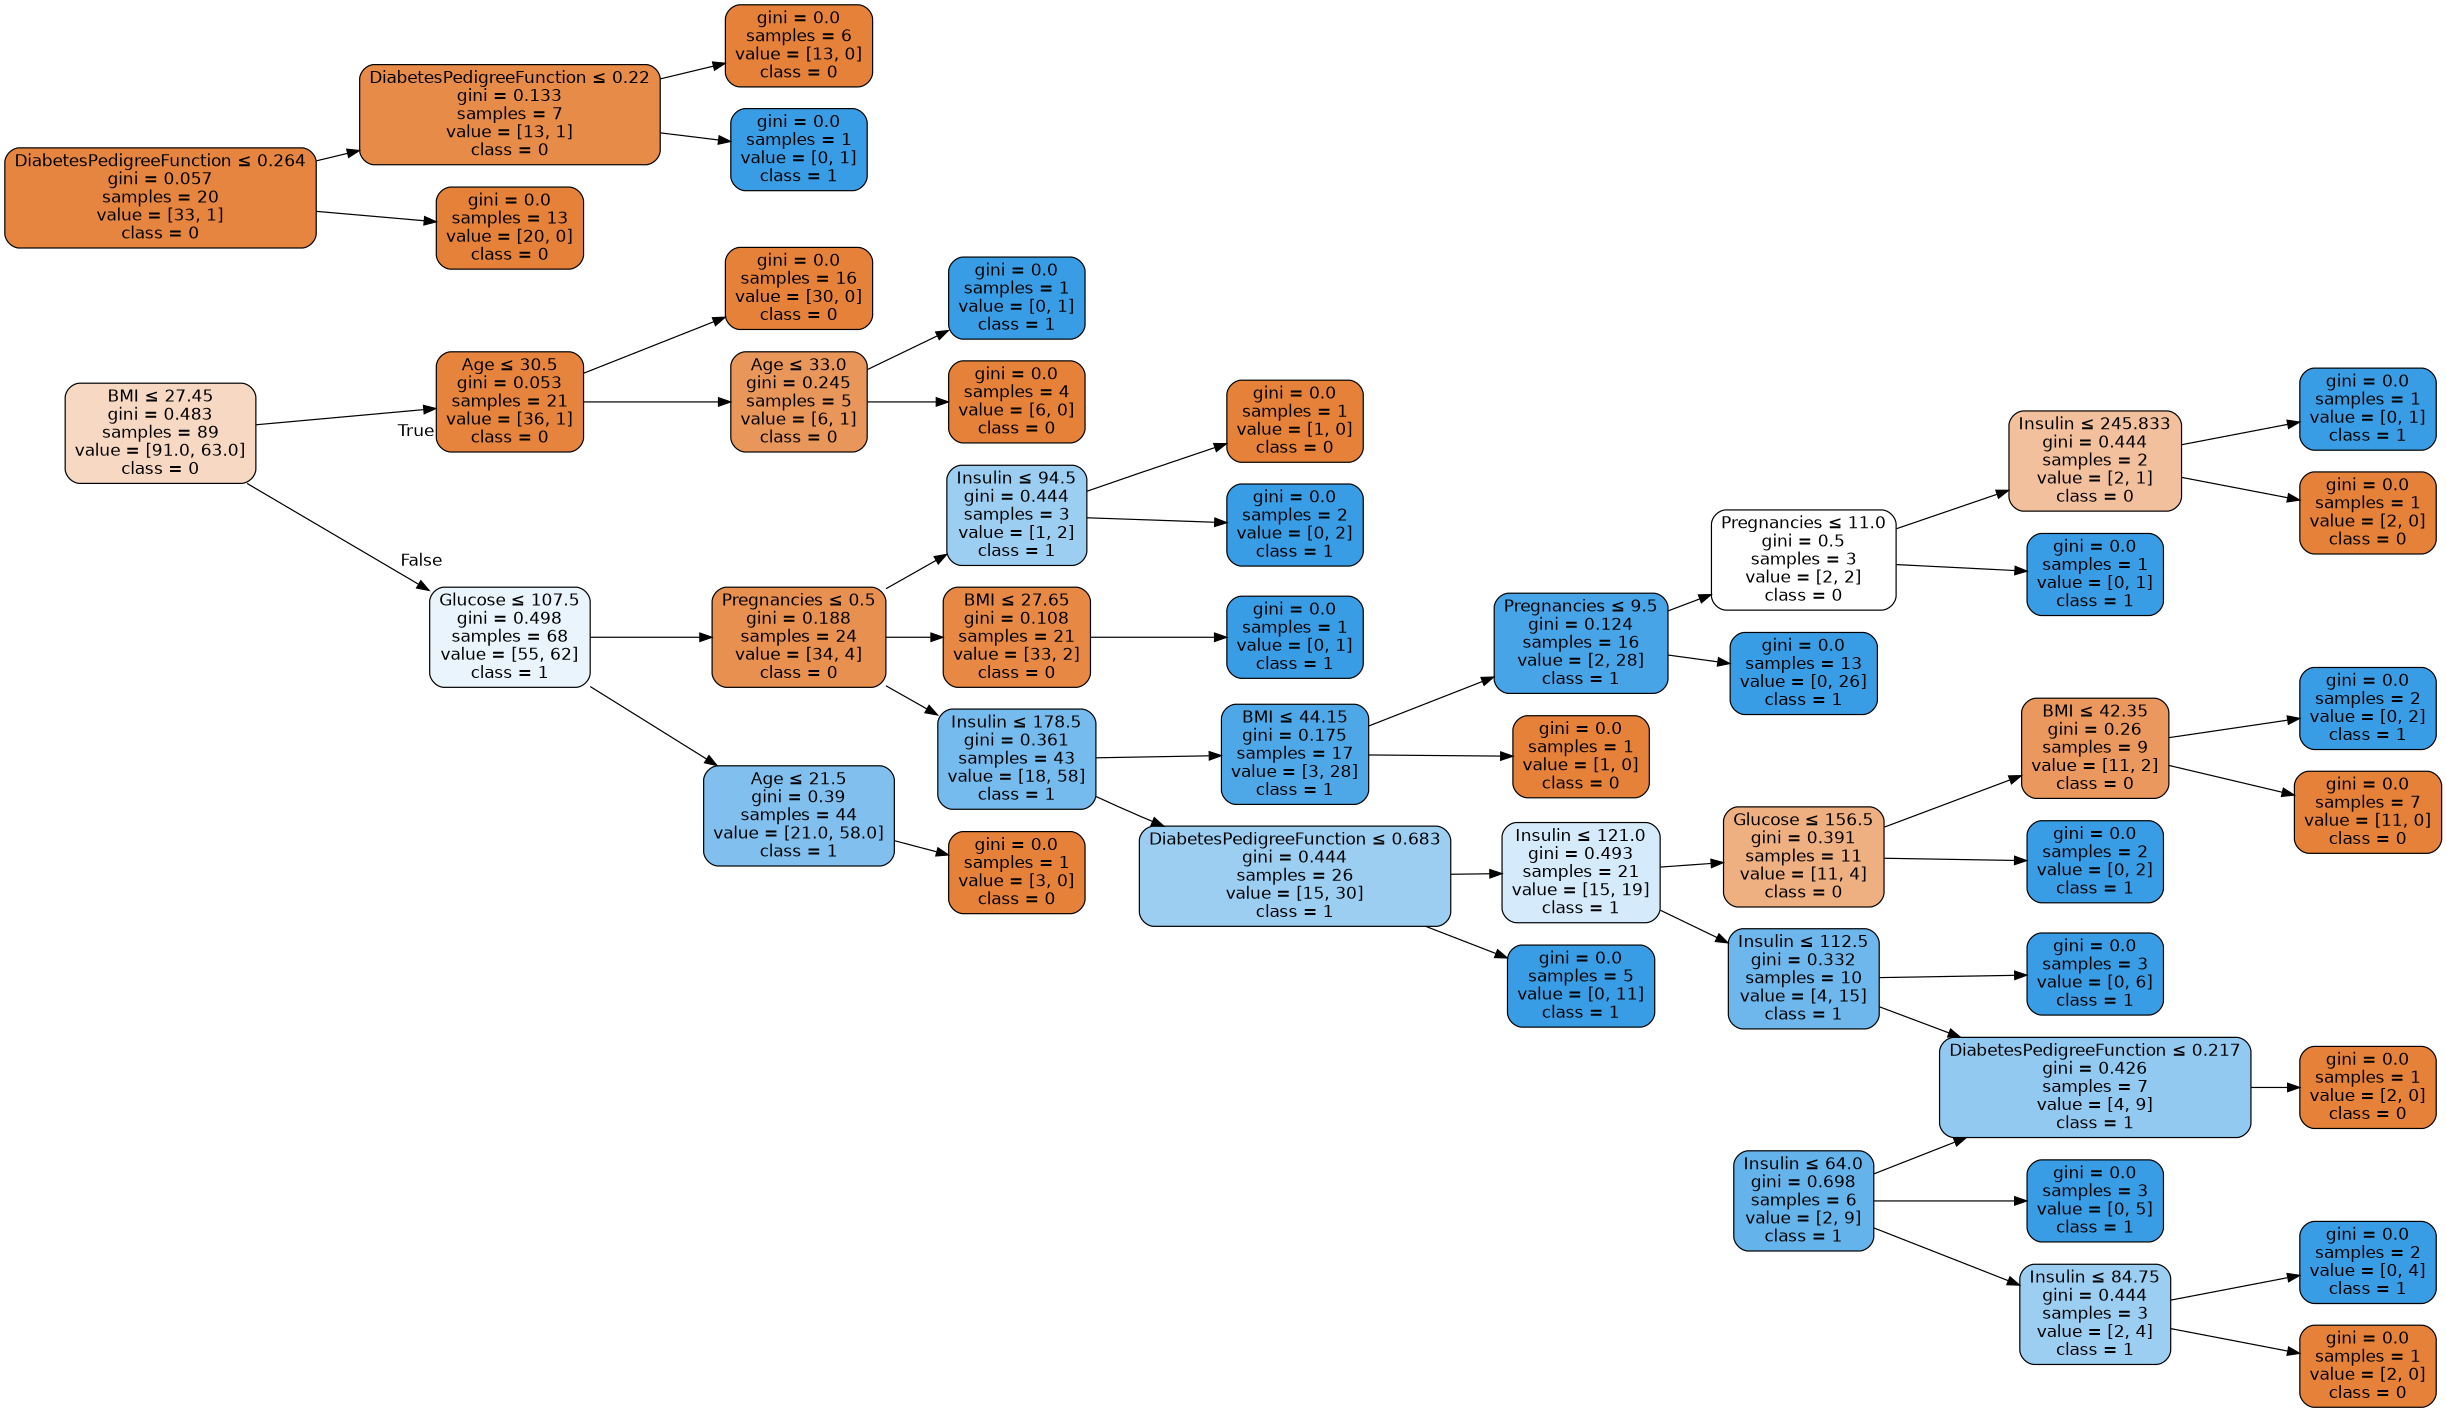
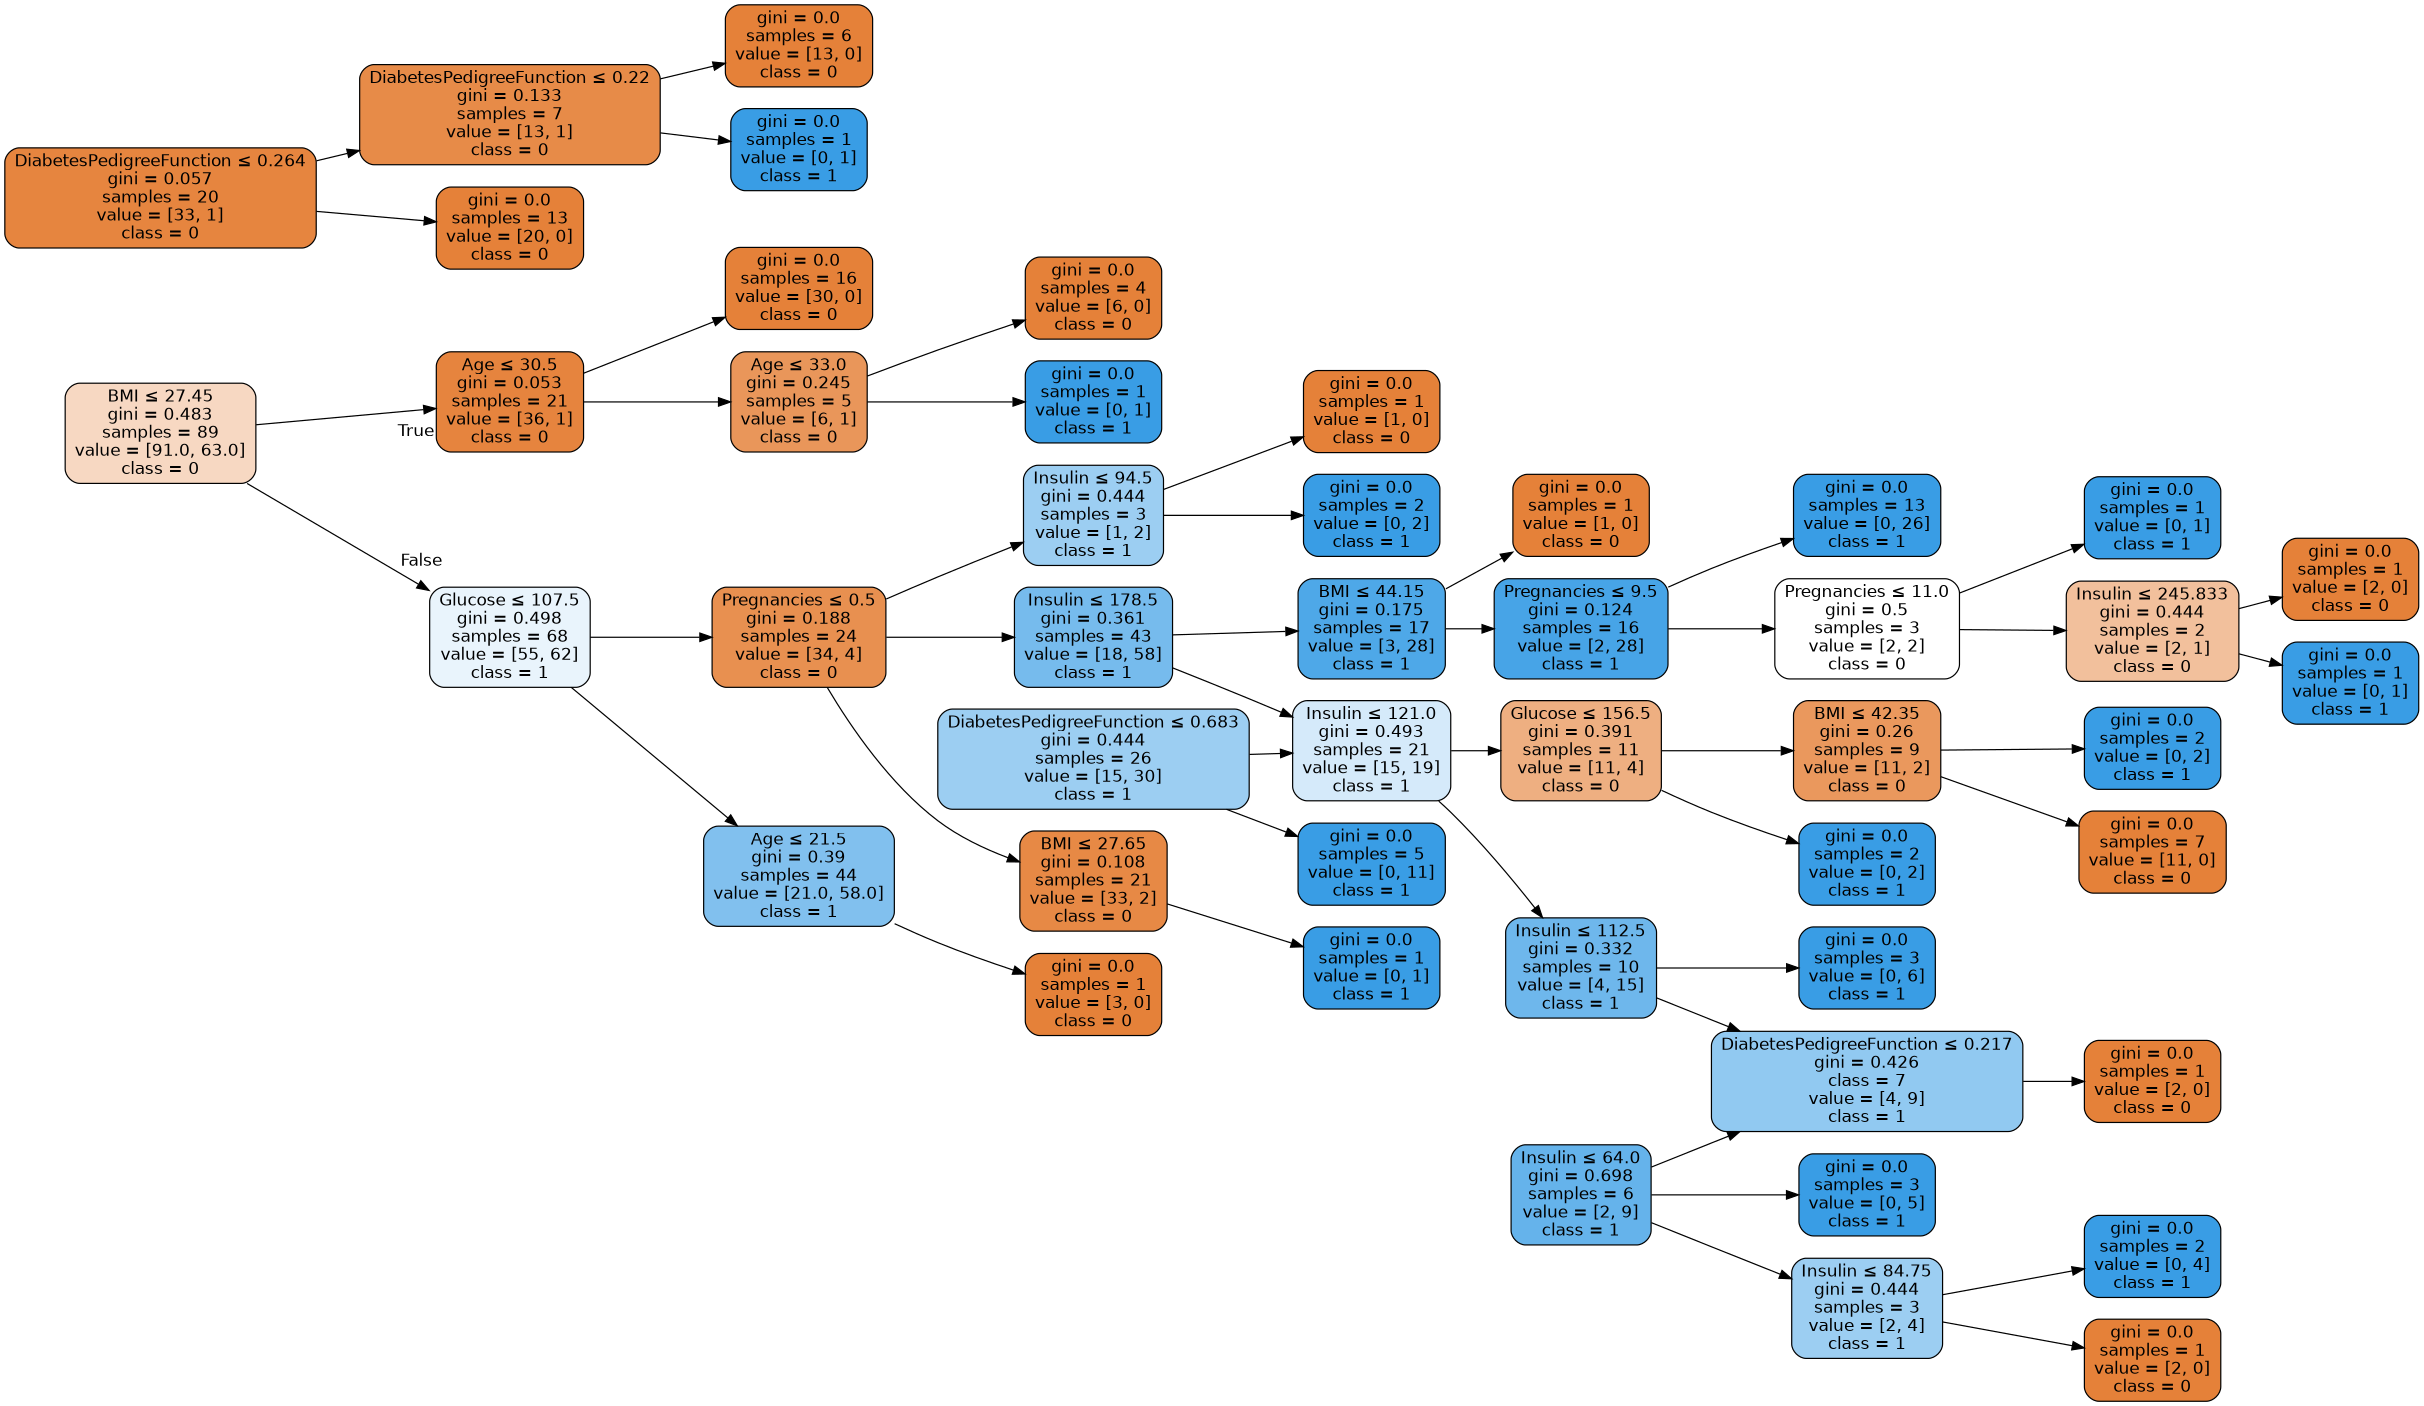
edge "Insulin ≤ 178.5" -> "DiabetesPedigreeFunction ≤ 0.683": now "Insulin ≤ 178.5" -> "Insulin ≤ 121.0"
node "DiabetesPedigreeFunction ≤ 0.217": text "samples = 7" -> "class = 7"
